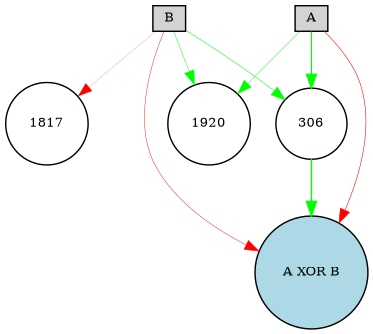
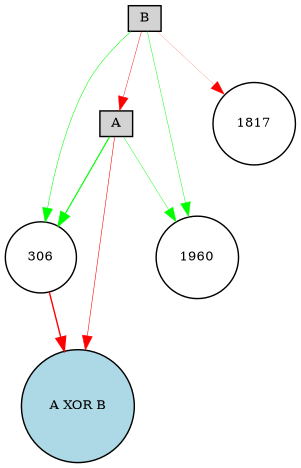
node "1920": label "1920" -> "1960"
edge "B" -> "A XOR B": now "B" -> "A"
edge "306" -> "A XOR B": color green -> red
